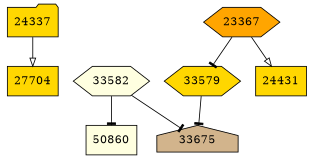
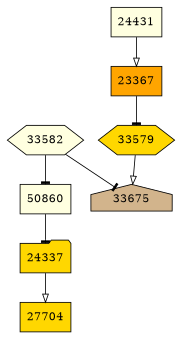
node "23367": shape hexagon -> box
edge "23367" -> "24431": reversed
node "24431": fillcolor gold -> lightyellow
edge "33579" -> "33675": arrowhead tee -> onormal
edge "50860" -> "24337": added
